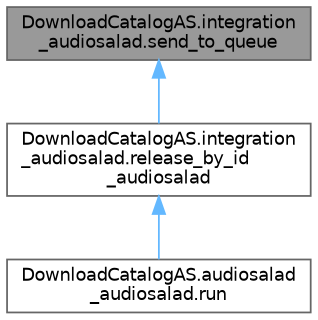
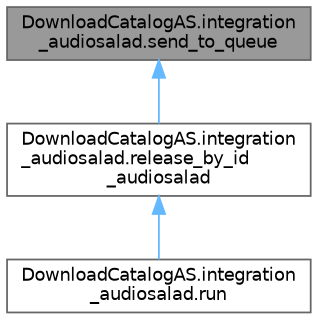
node "DownloadCatalogAS.audiosalad _audiosalad.run": label "DownloadCatalogAS.audiosalad _audiosalad.run" -> "DownloadCatalogAS.integration _audiosalad.run"
